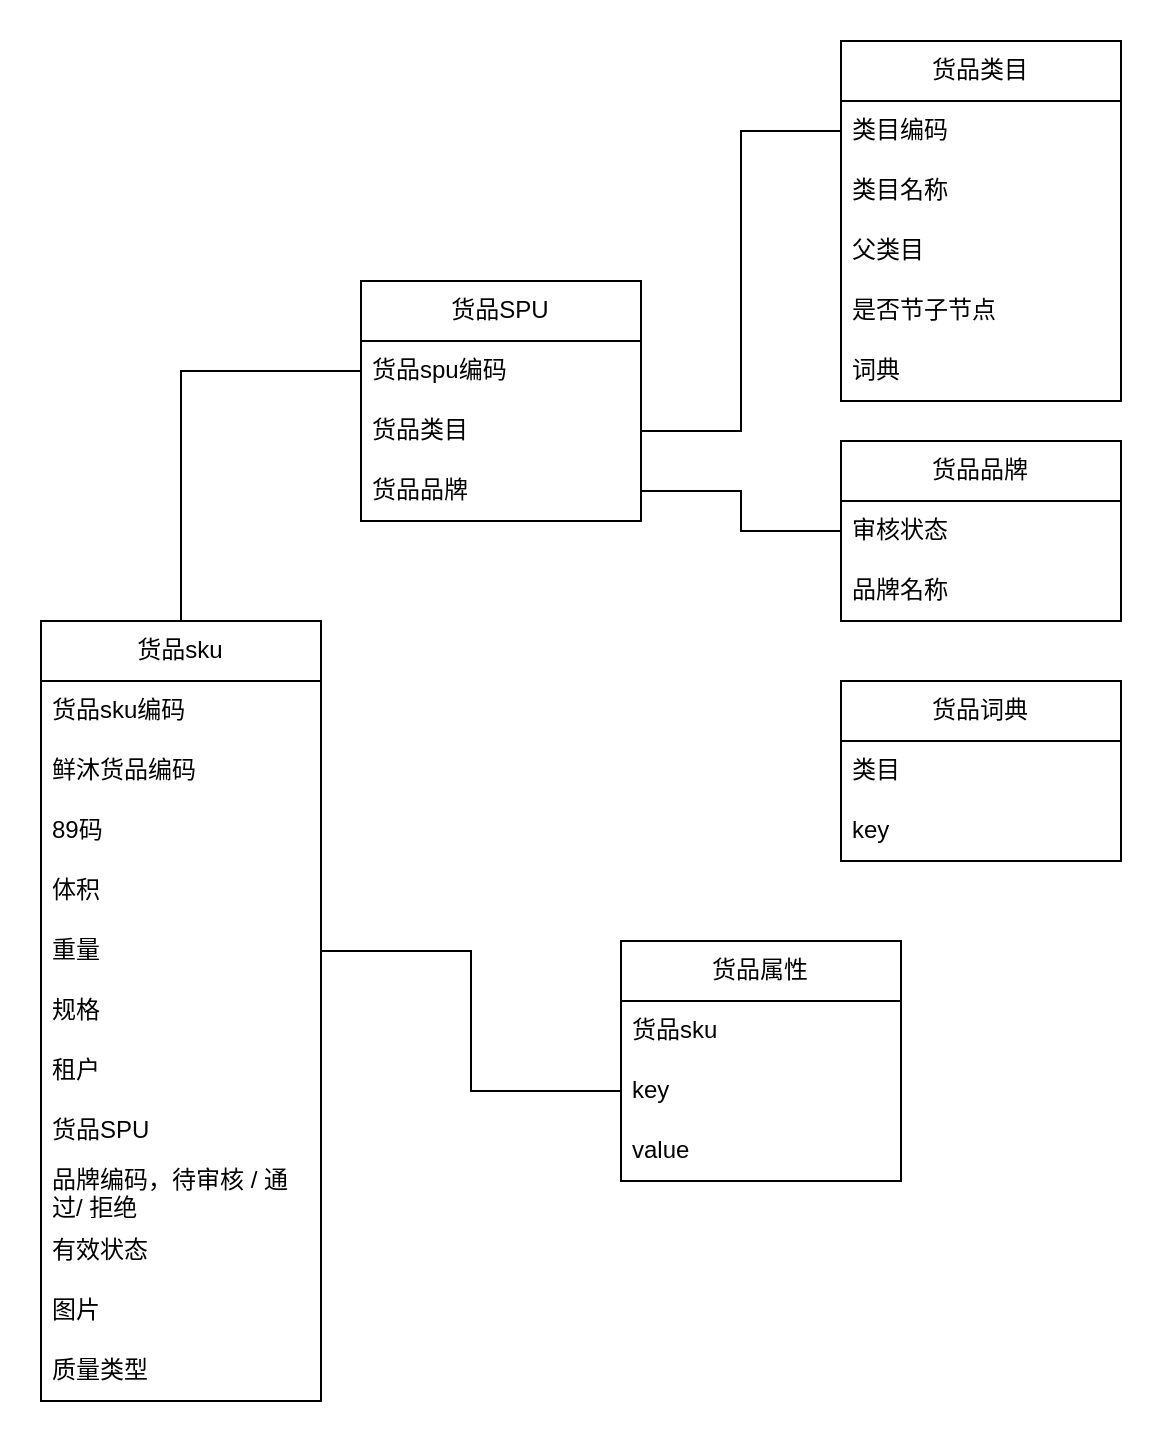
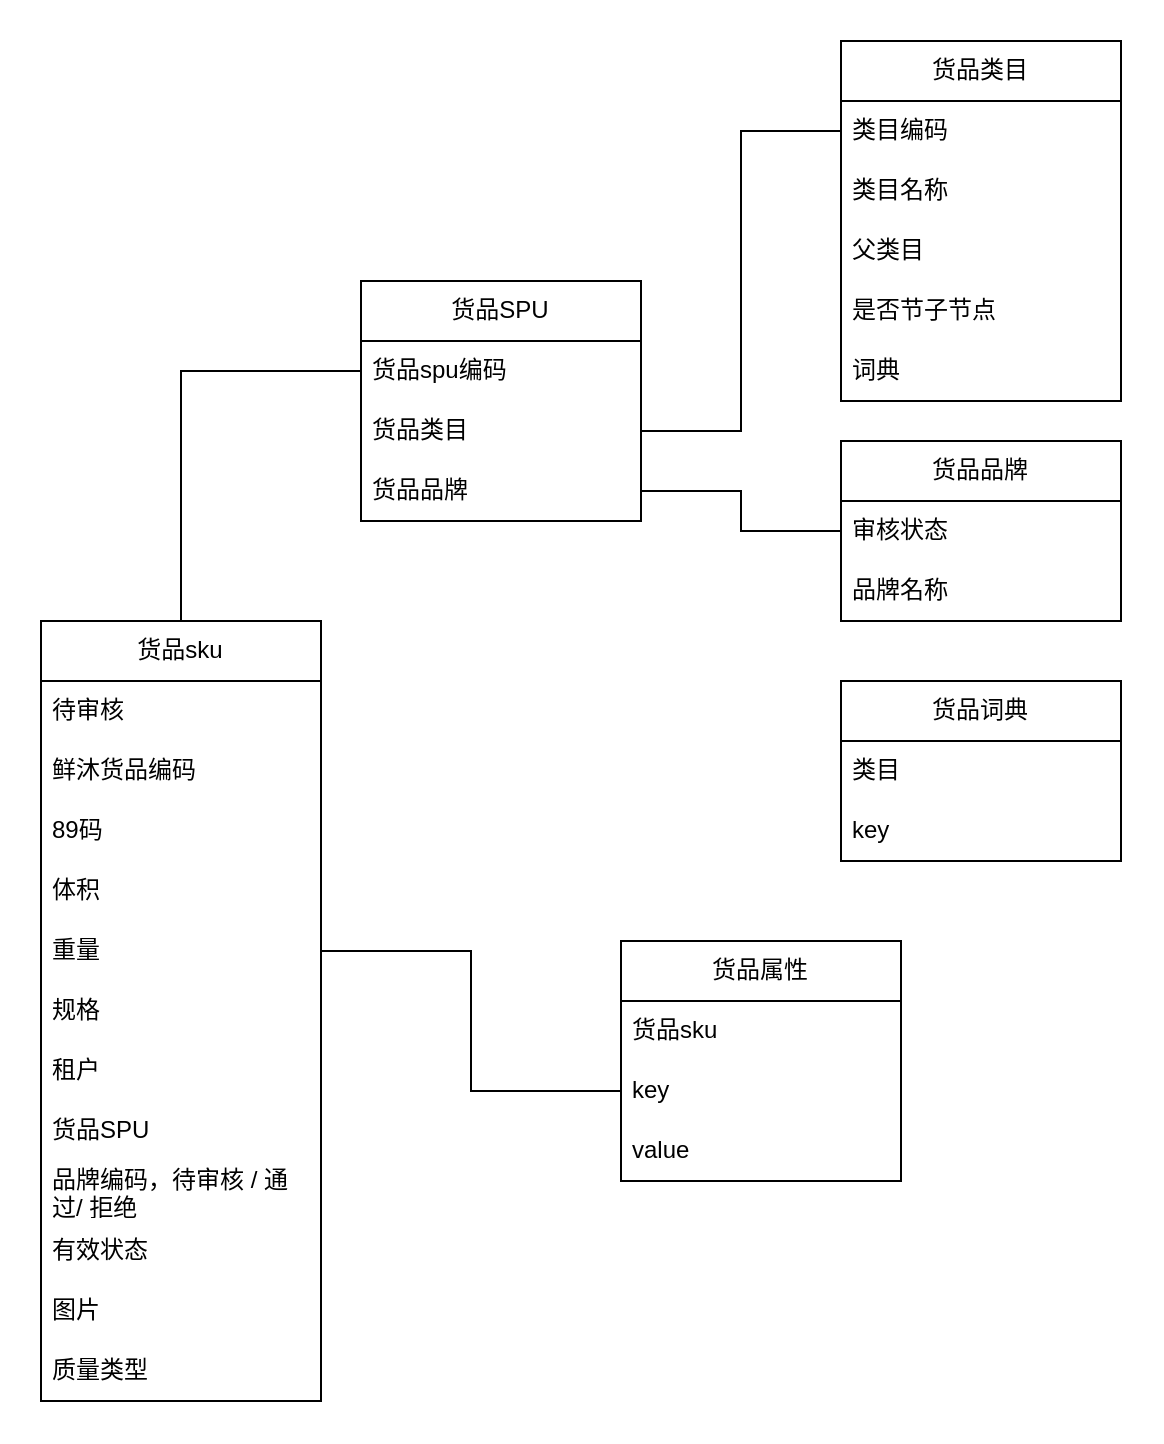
node "货品sku编码": label "货品sku编码" -> "待审核"
